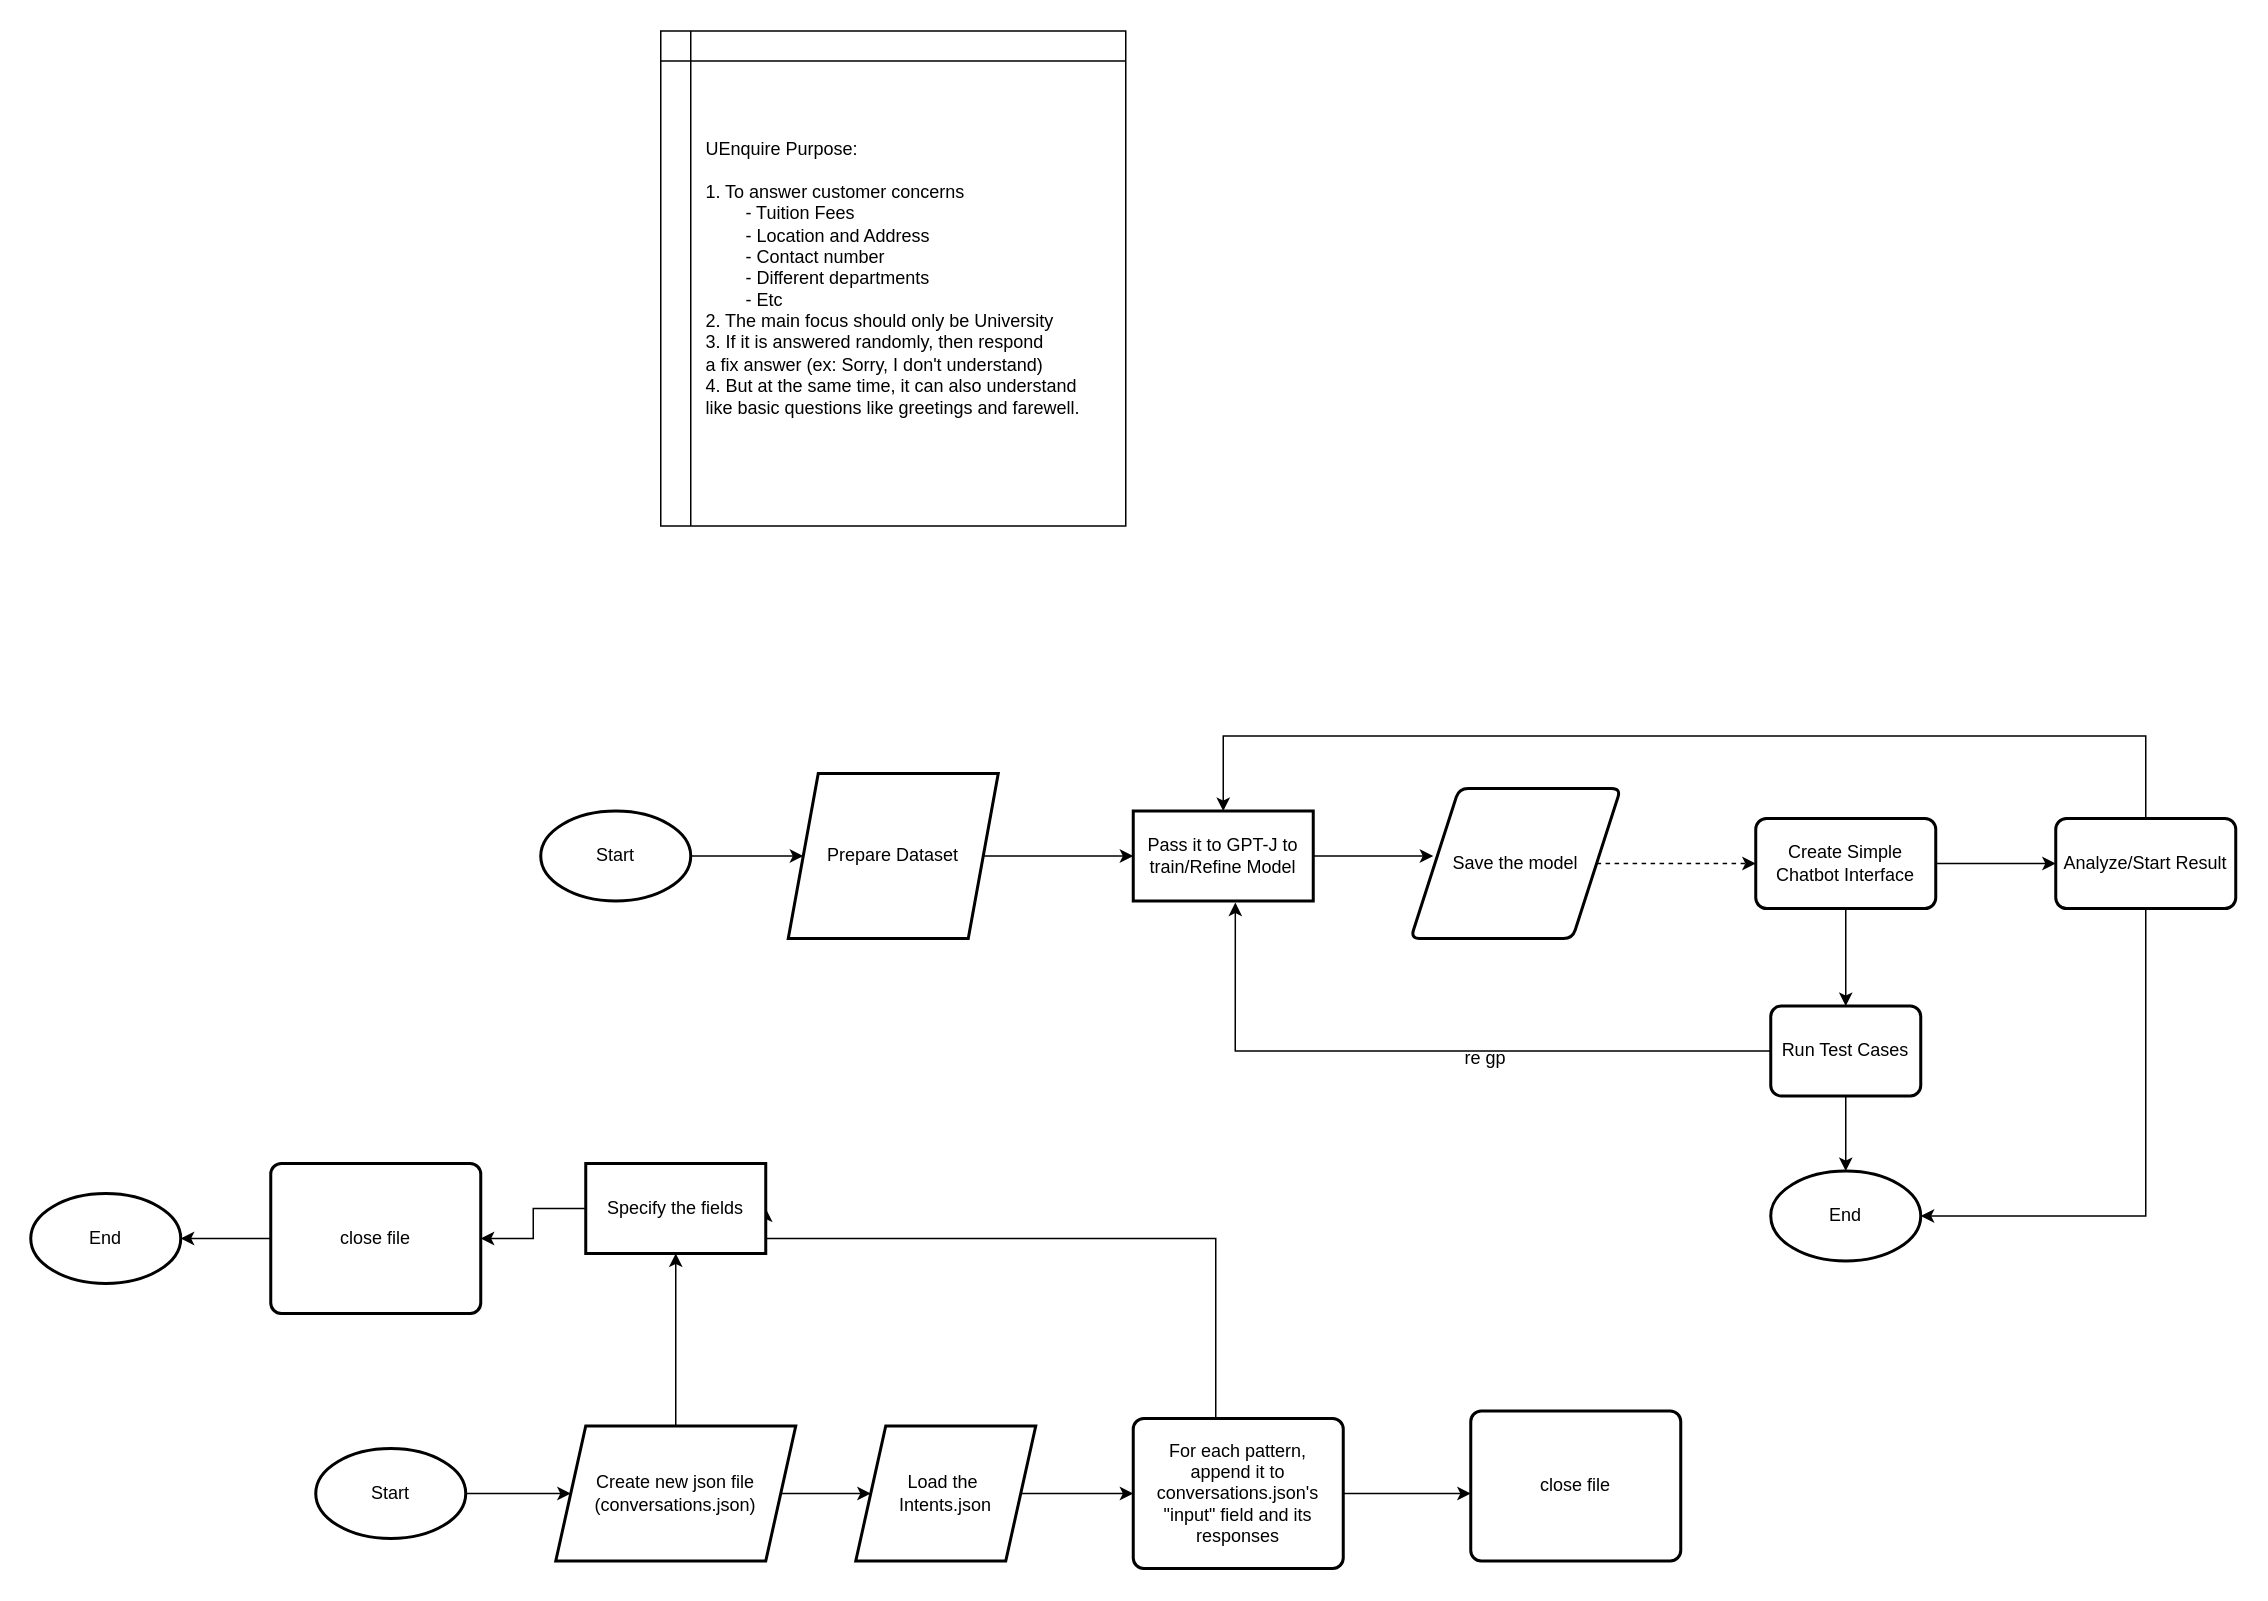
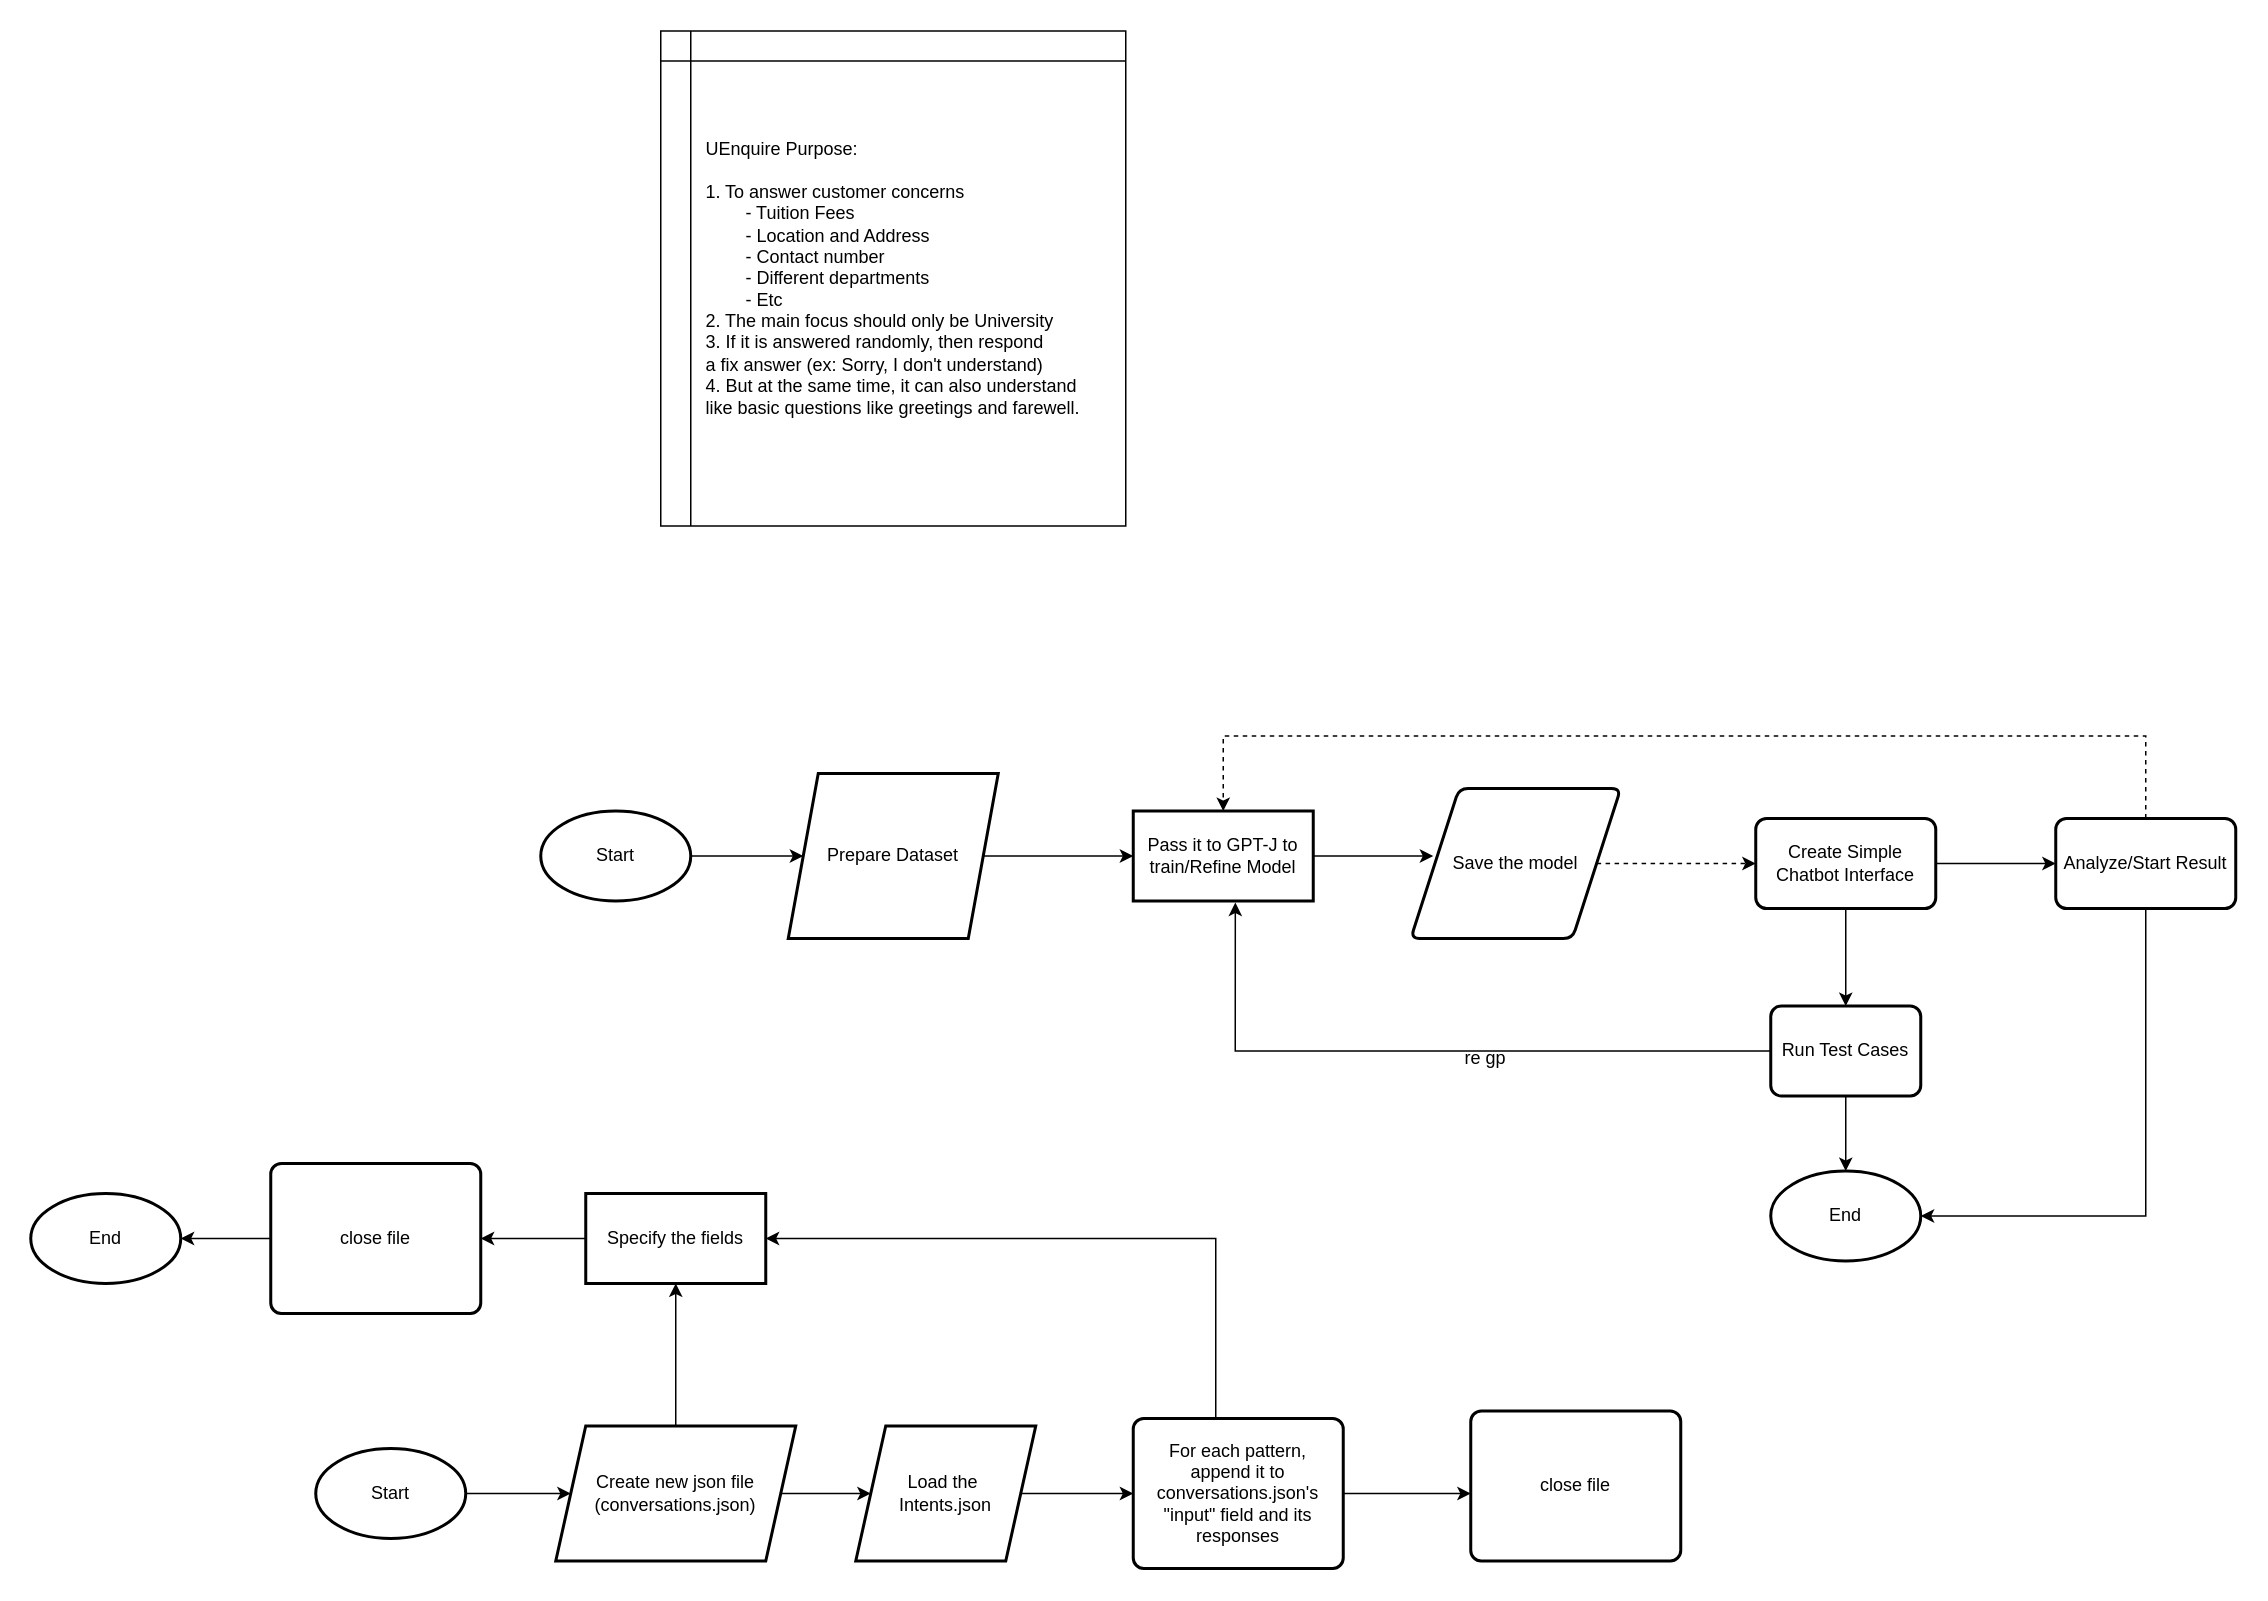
edge "Analyze/Start Result" -> "Pass it to GPT-J to train/Refine Model": style solid -> dashed
node "Specify the fields": moved (676, 1208) -> (676, 1238)
